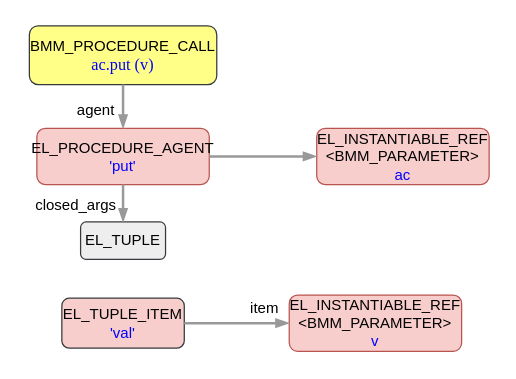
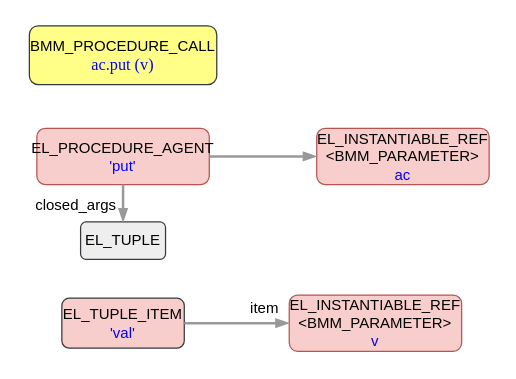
edge "BMM_PROCEDURE_CALL ac.put (v)" -> "EL_PROCEDURE_AGENT 'put'": removed
node "agent": removed
